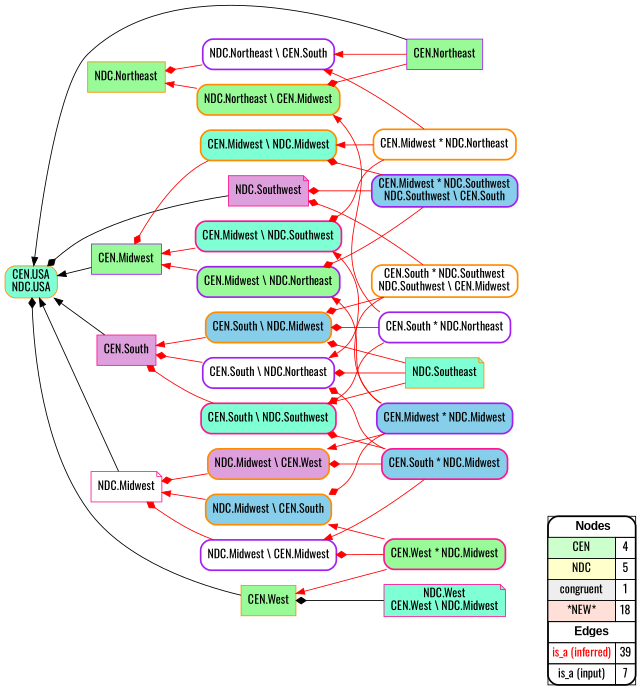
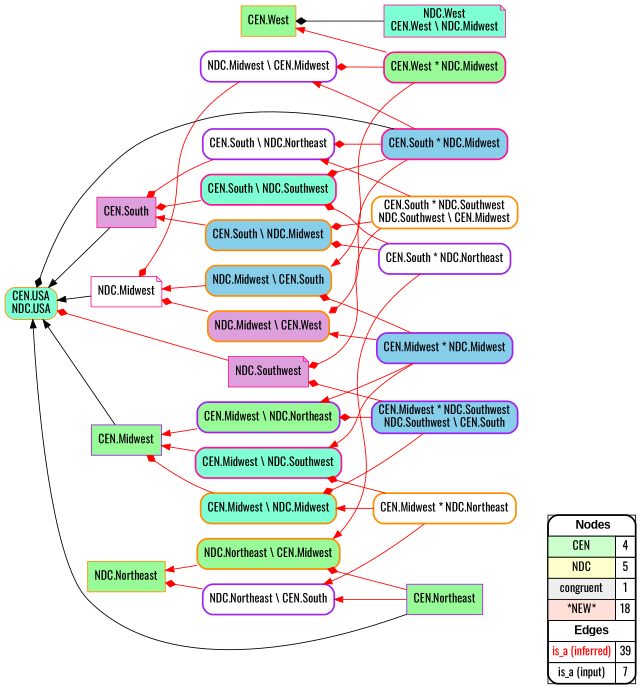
edge "NDC.Southwest" -> "CEN.USA NDC.USA": color #000000 -> #ff0000
node "NDC.Southeast": removed
edge "CEN.West" -> "CEN.USA NDC.USA": now "CEN.South * NDC.Midwest" -> "CEN.USA NDC.USA"
